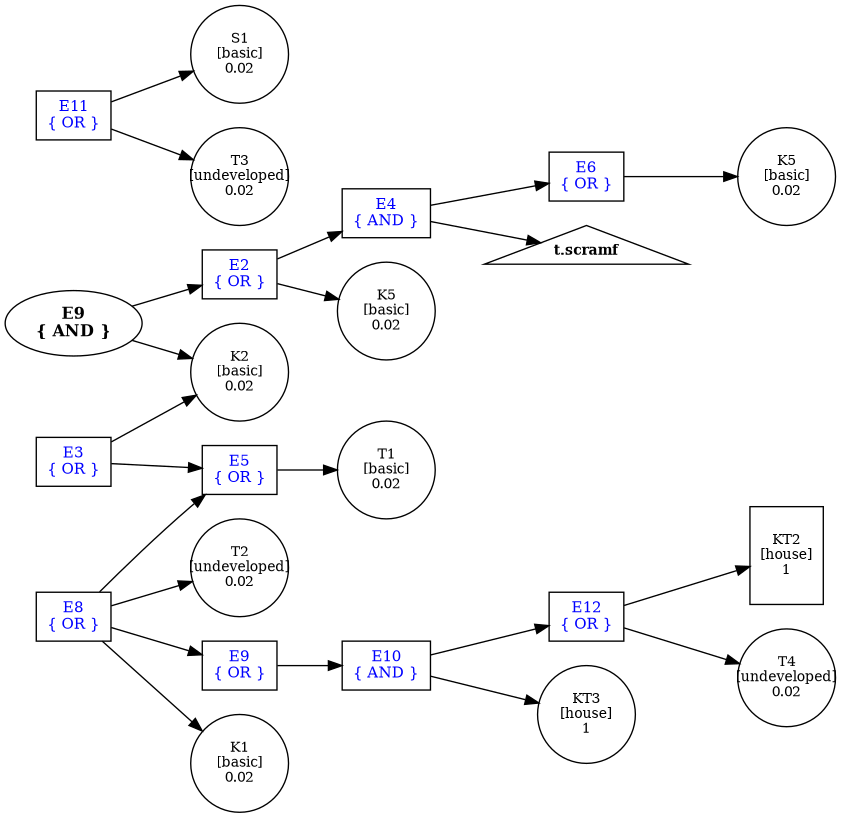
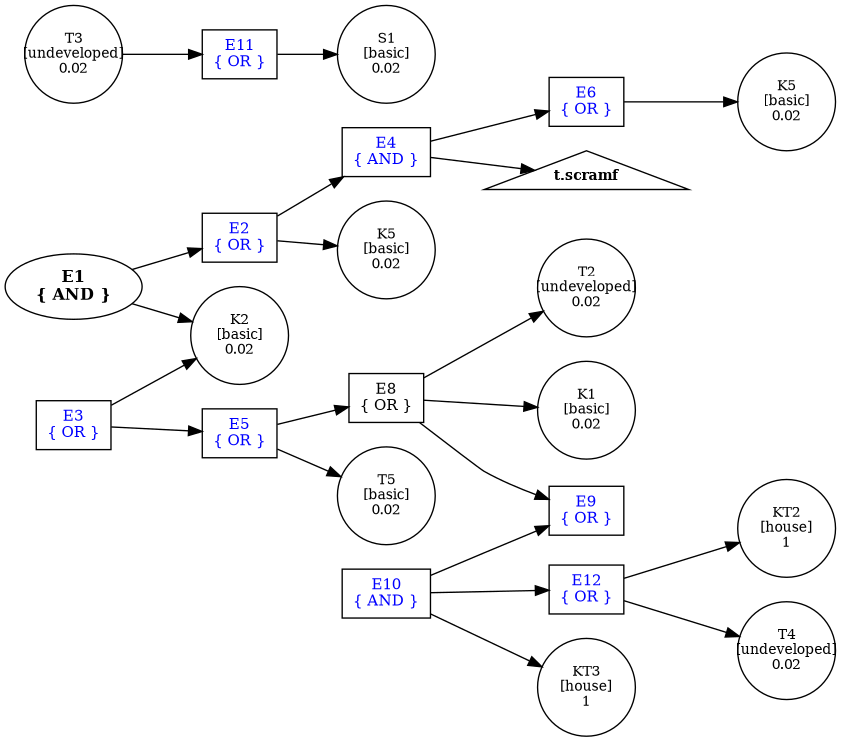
edge "E11 { OR }" -> "T3 [undeveloped] 0.02": reversed
node "E9 { AND }": label "E9 { AND }" -> "E1 { AND }"
node "T1 [basic] 0.02": label "T1 [basic] 0.02" -> "T5 [basic] 0.02"
edge "E8 { OR }" -> "E5 { OR }": reversed
node "KT2 [house] 1": shape box -> circle
node "E8 { OR }": fontcolor blue -> black
edge "E9 { OR }" -> "E10 { AND }": reversed
